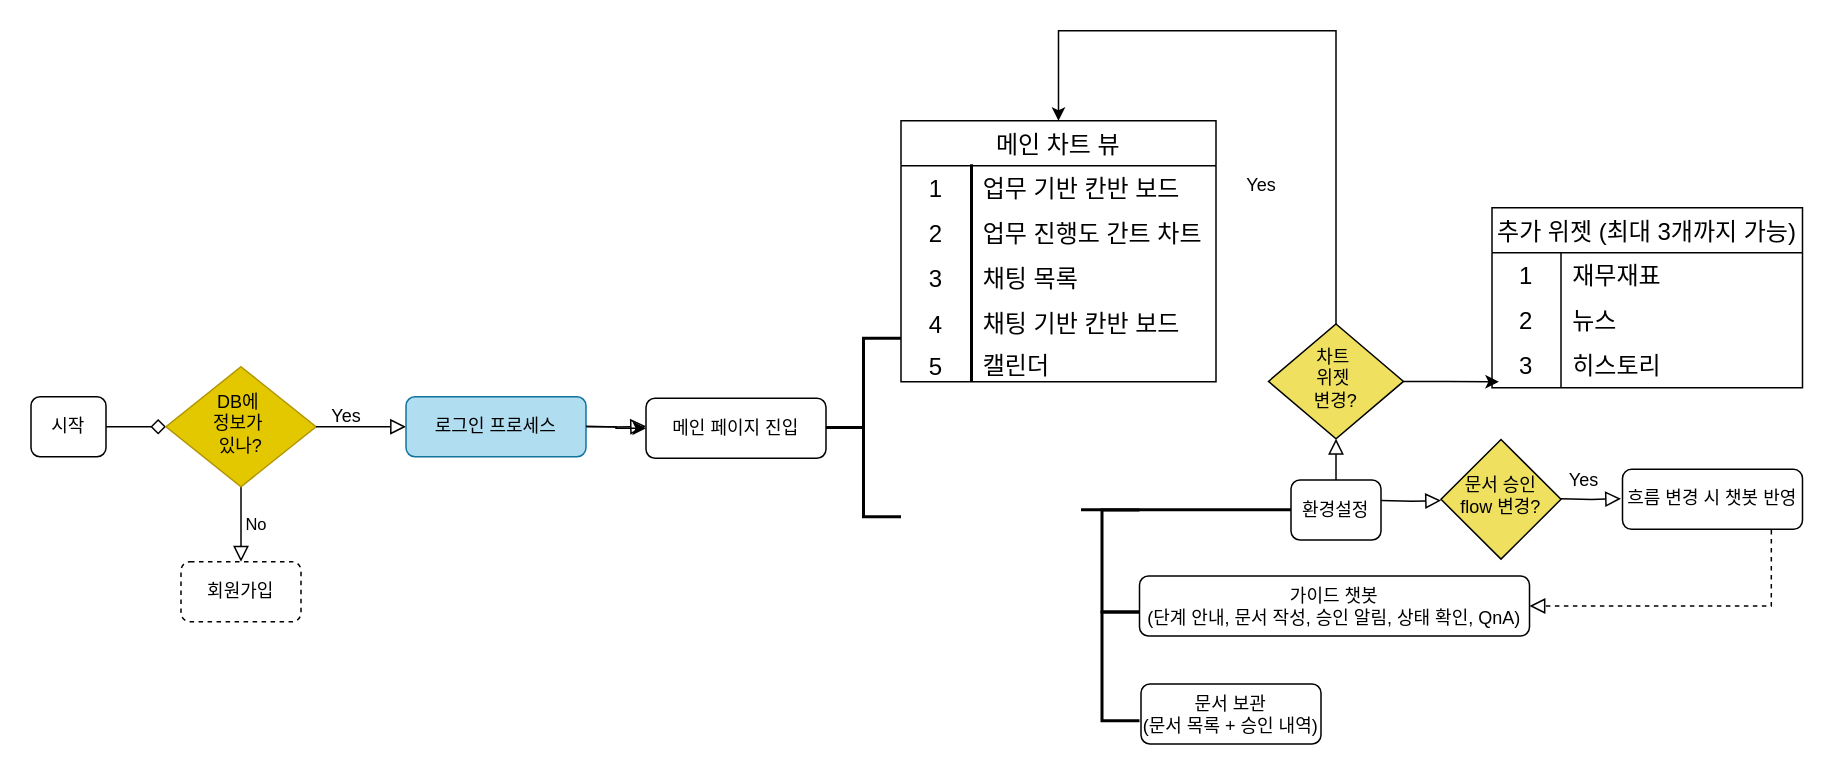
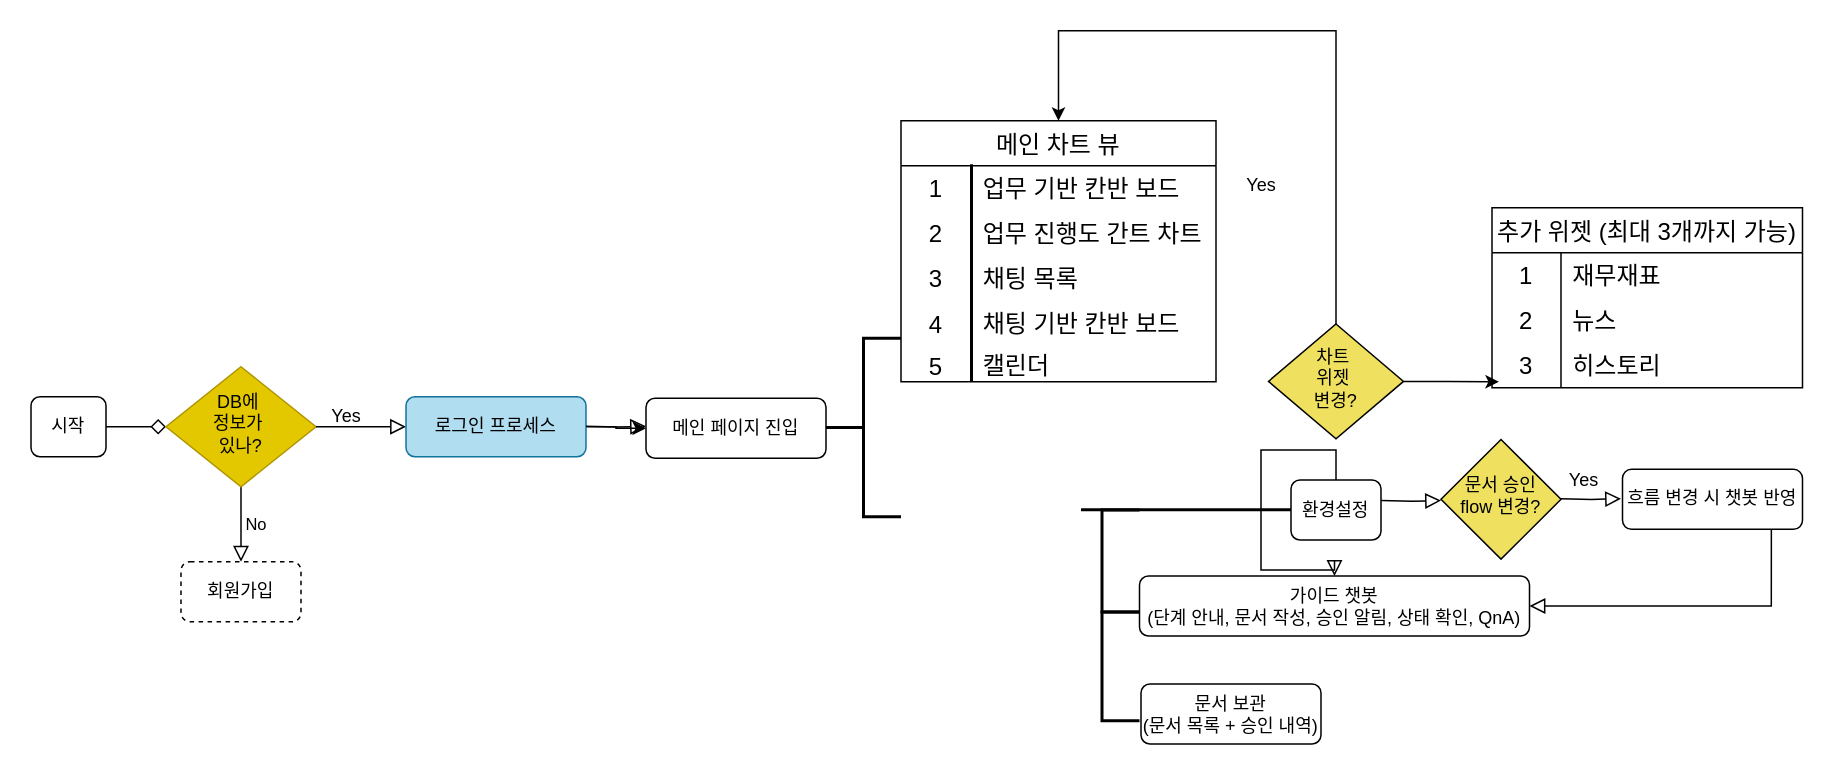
edge "환경설정" -> "차트 위젯 변경?": now "환경설정" -> "가이드 챗봇 (단계 안내, 문서 작성, 승인 알림, 상태 확인, QnA)"
edge "흐름 변경 시 챗봇 반영" -> "가이드 챗봇 (단계 안내, 문서 작성, 승인 알림, 상태 확인, QnA)": style dashed -> solid
